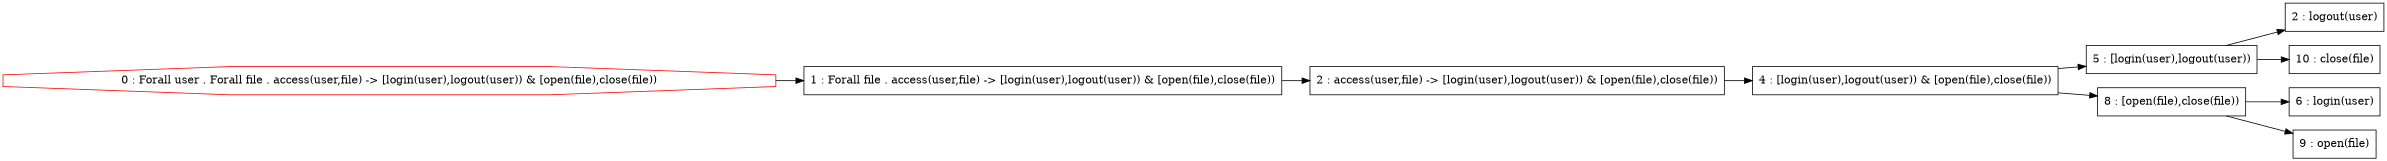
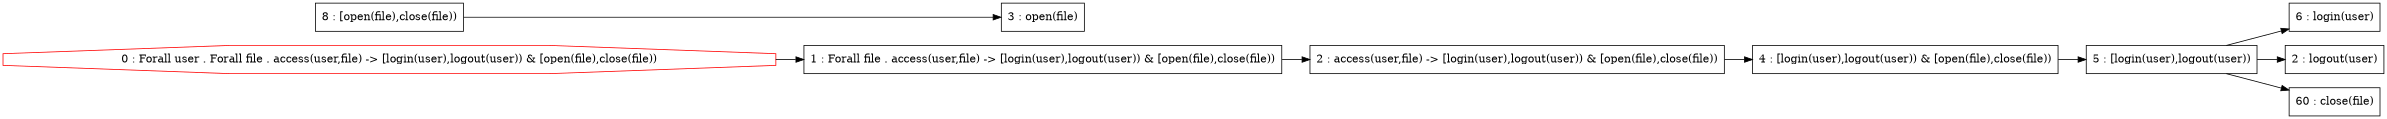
node "10 : close(file)": label "10 : close(file)" -> "60 : close(file)"
edge "4 : [login(user),logout(user)) & [open(file),close(file))" -> "8 : [open(file),close(file))": removed
edge "8 : [open(file),close(file))" -> "6 : login(user)": now "5 : [login(user),logout(user))" -> "6 : login(user)"
node "9 : open(file)": label "9 : open(file)" -> "3 : open(file)"
